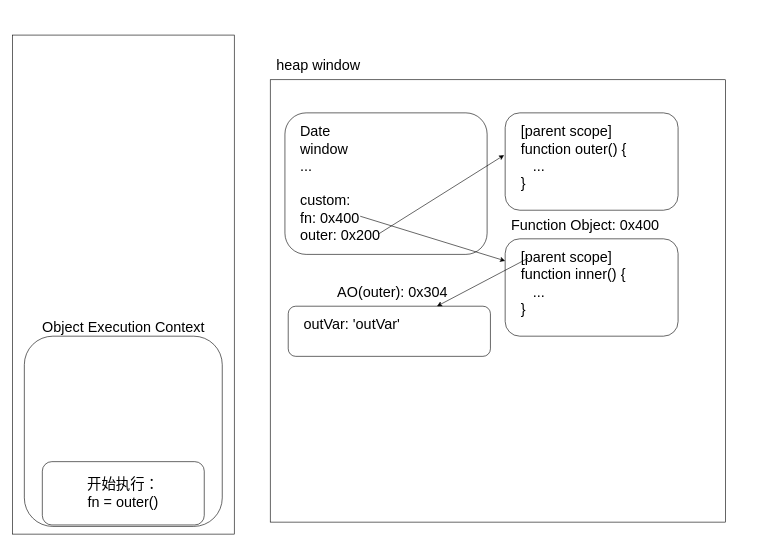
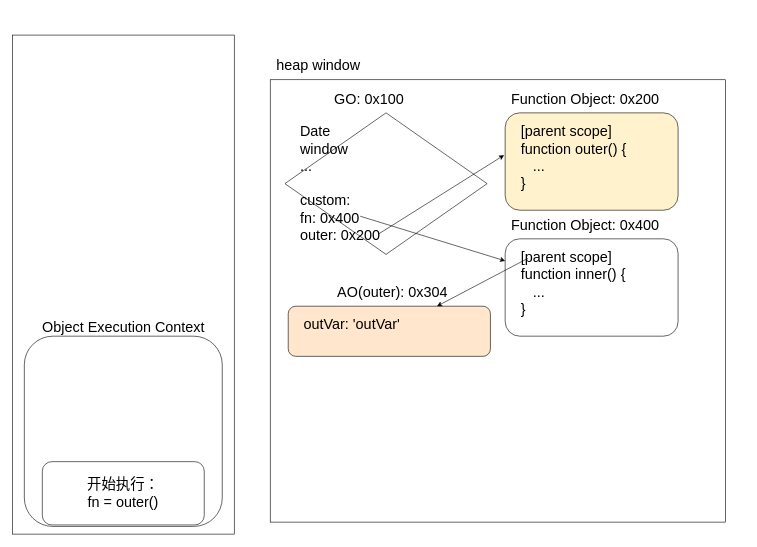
node "GO: 0x100": added
node "Function Object: 0x200": added
node "[parent scope] function outer() { ... }": fillcolor #ffffff -> #fff2cc
node "Date window ... custom: fn: 0x400 outer: 0x200": shape rounded rectangle -> diamond
node "outVar: 'outVar'": fillcolor #ffffff -> #ffe6cc
